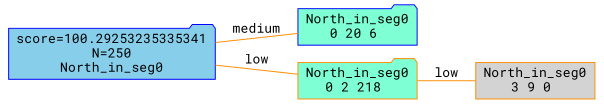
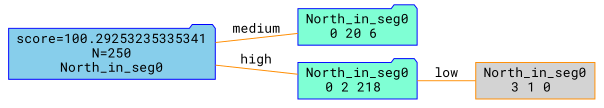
edge "score=100.29253235335341 N=250 North_in_seg0" -- "North_in_seg0 0 2 218": label "low" -> "high"
node "North_in_seg0 0 2 218": color darkorange -> blue
node "North_in_seg0 3 9 0": label "North_in_seg0 3 9 0" -> "North_in_seg0 3 1 0"
